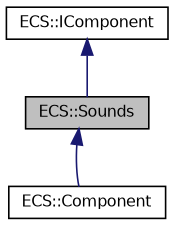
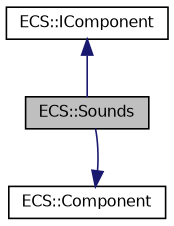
edge "ECS::Component" -> "ECS::Sounds": reversed
